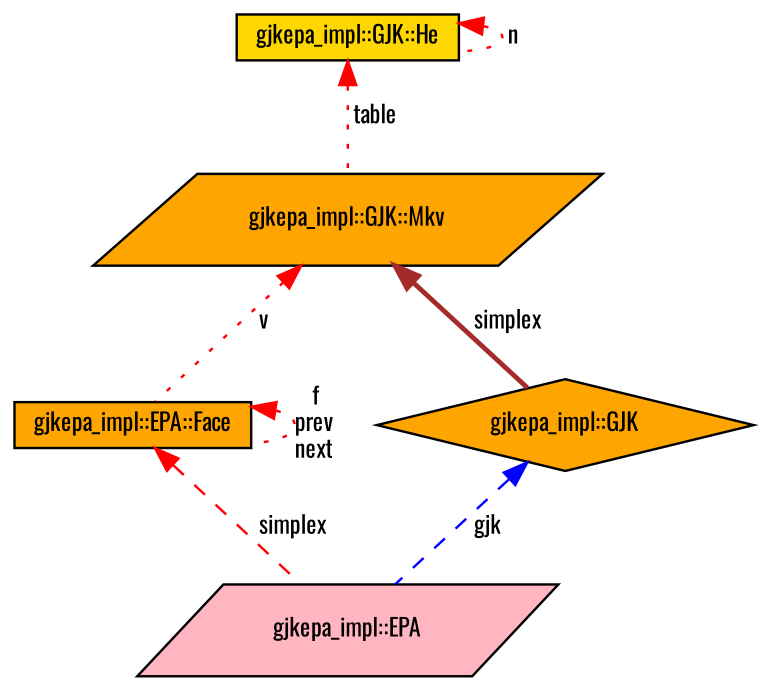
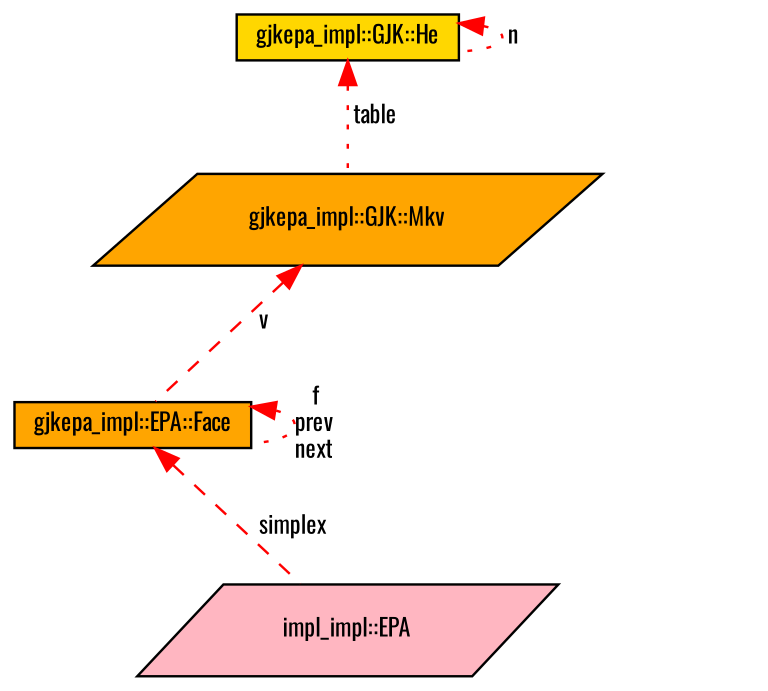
edge "gjkepa_impl::EPA::Face" -> "gjkepa_impl::GJK::Mkv": style dotted -> dashed
node "gjkepa_impl::GJK": removed
node "gjkepa_impl::EPA": label "gjkepa_impl::EPA" -> "impl_impl::EPA"
